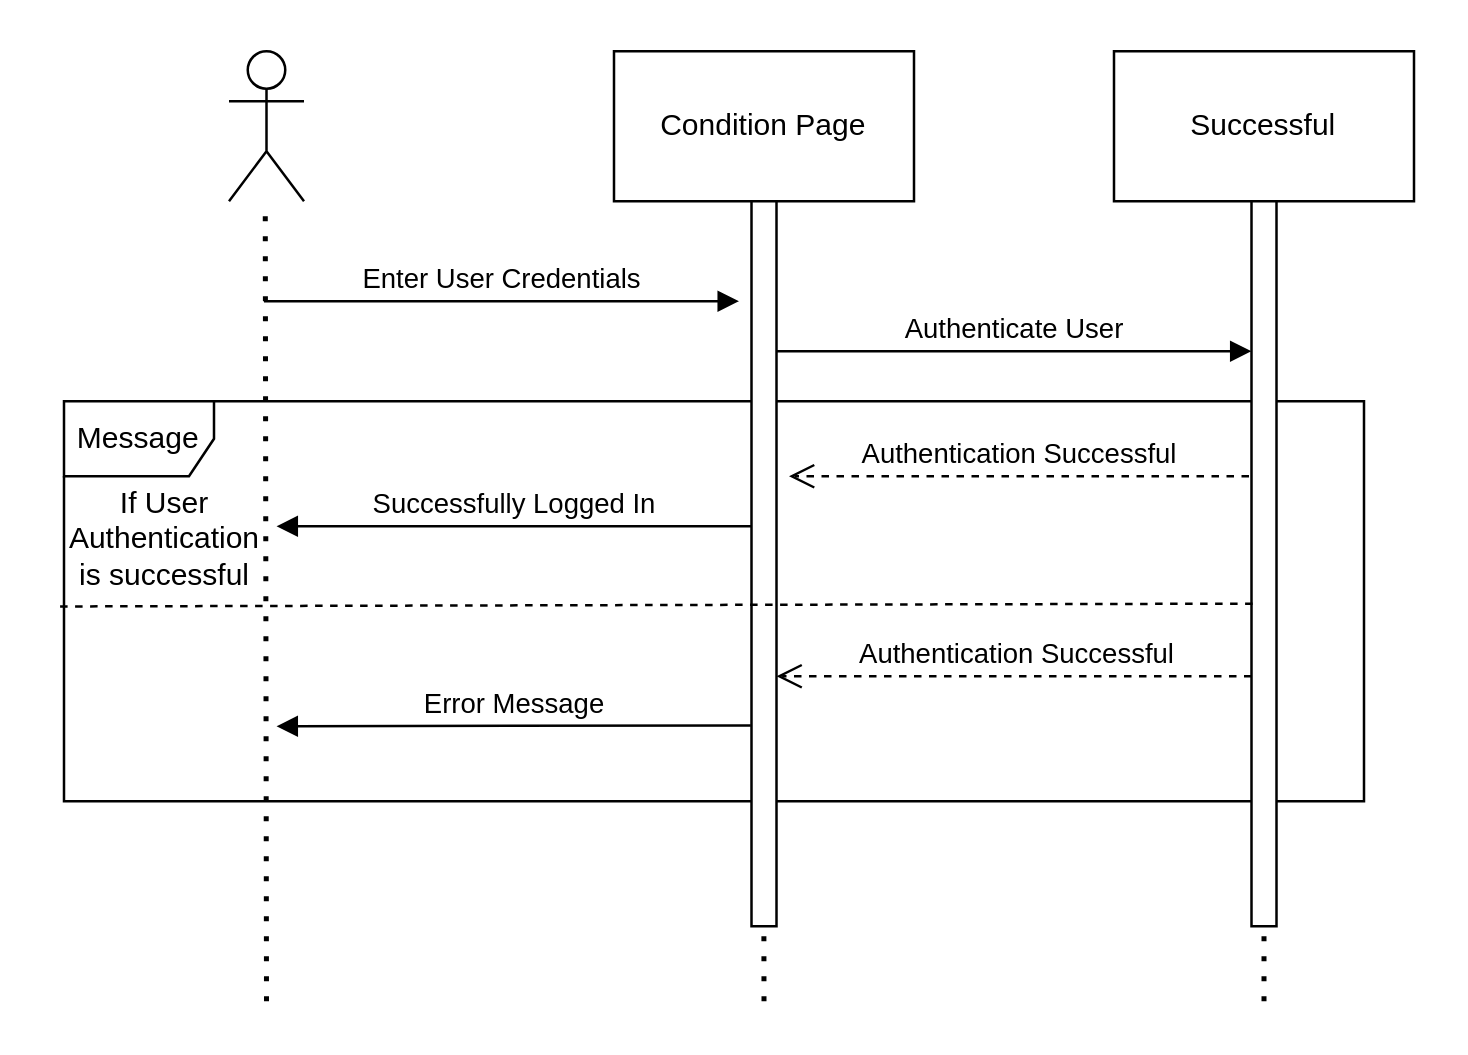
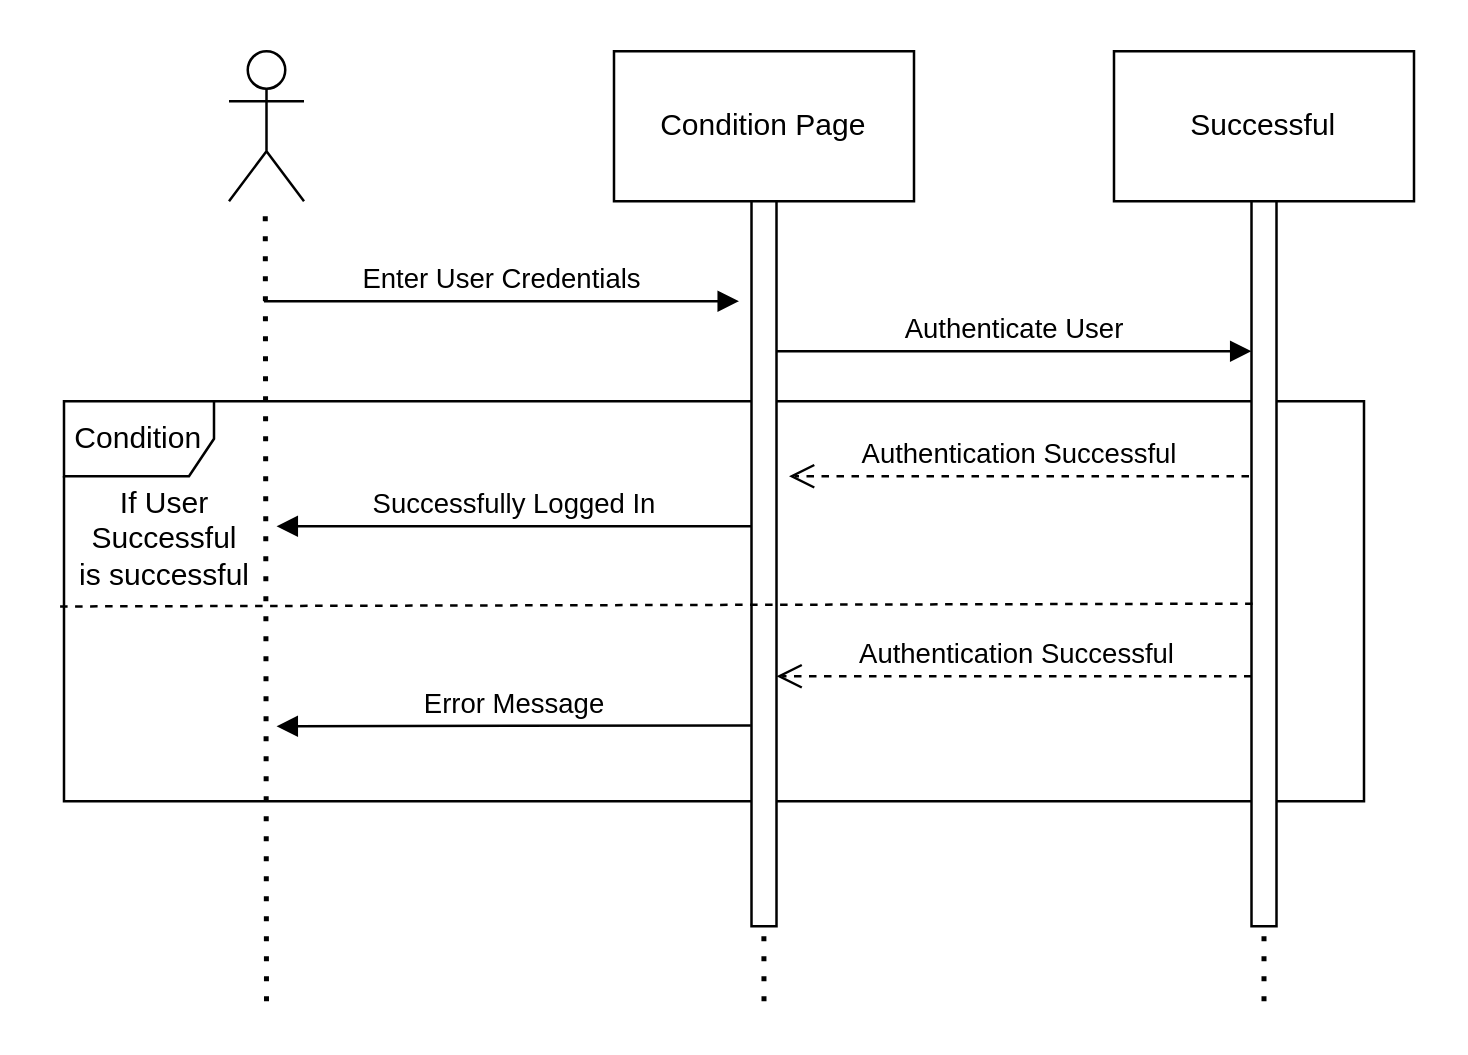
node "Message": label "Message" -> "Condition"
node "If User Authentication is successful": label "If User Authentication is successful" -> "If User Successful is successful"
